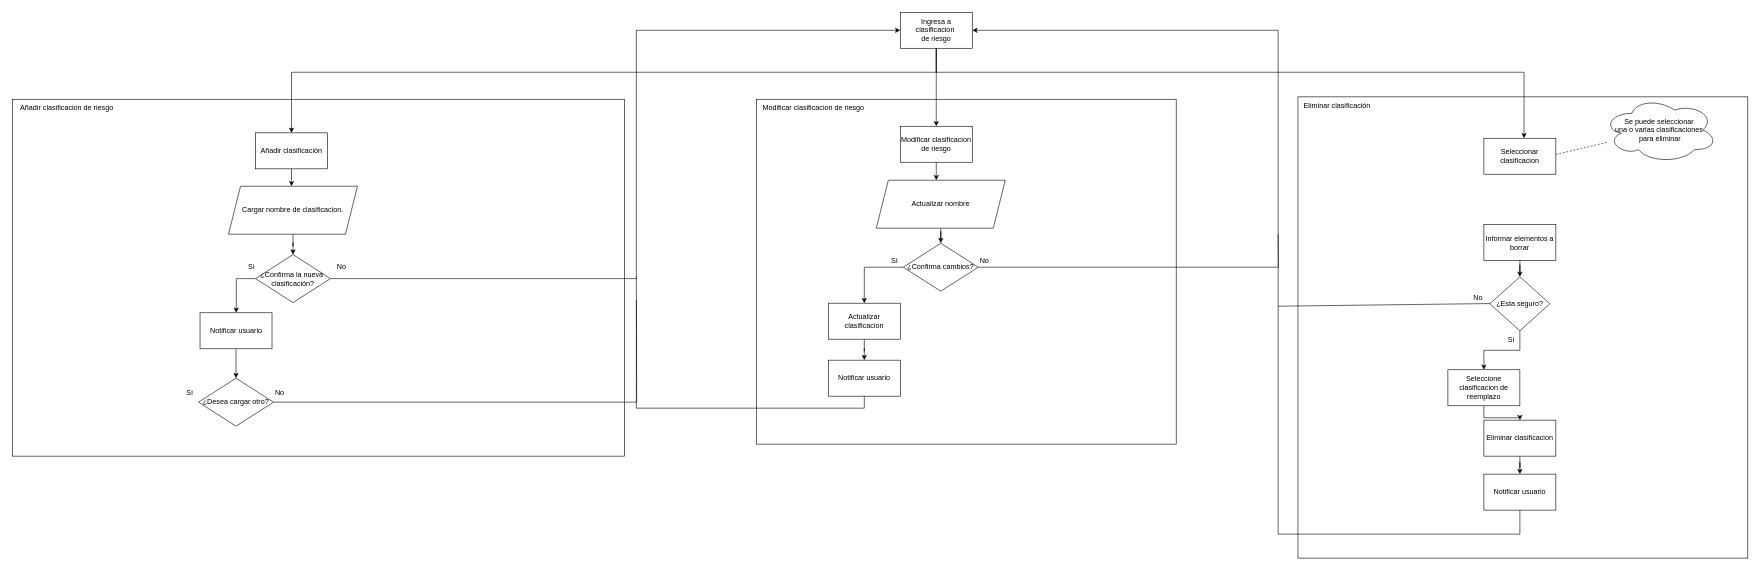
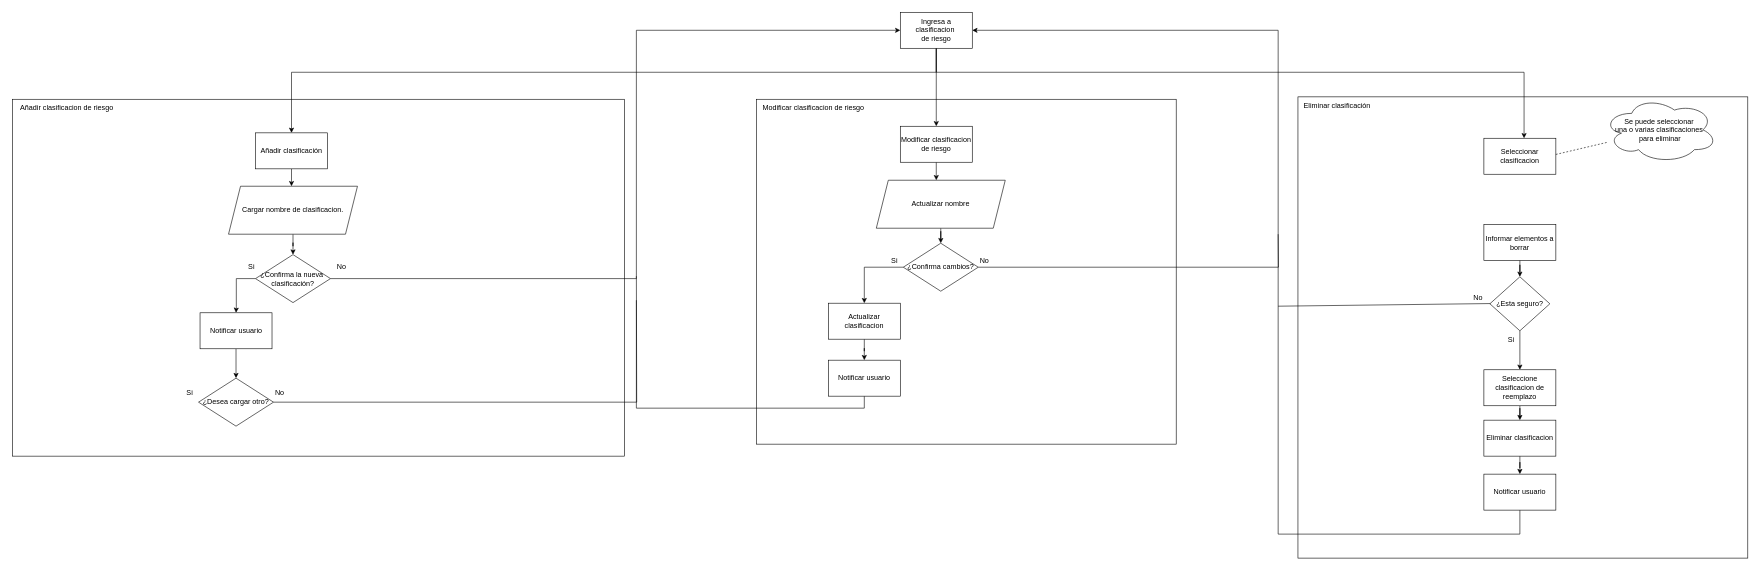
node "Seleccione clasificacion de reemplazo": moved (1484, 388) -> (1520, 388)
